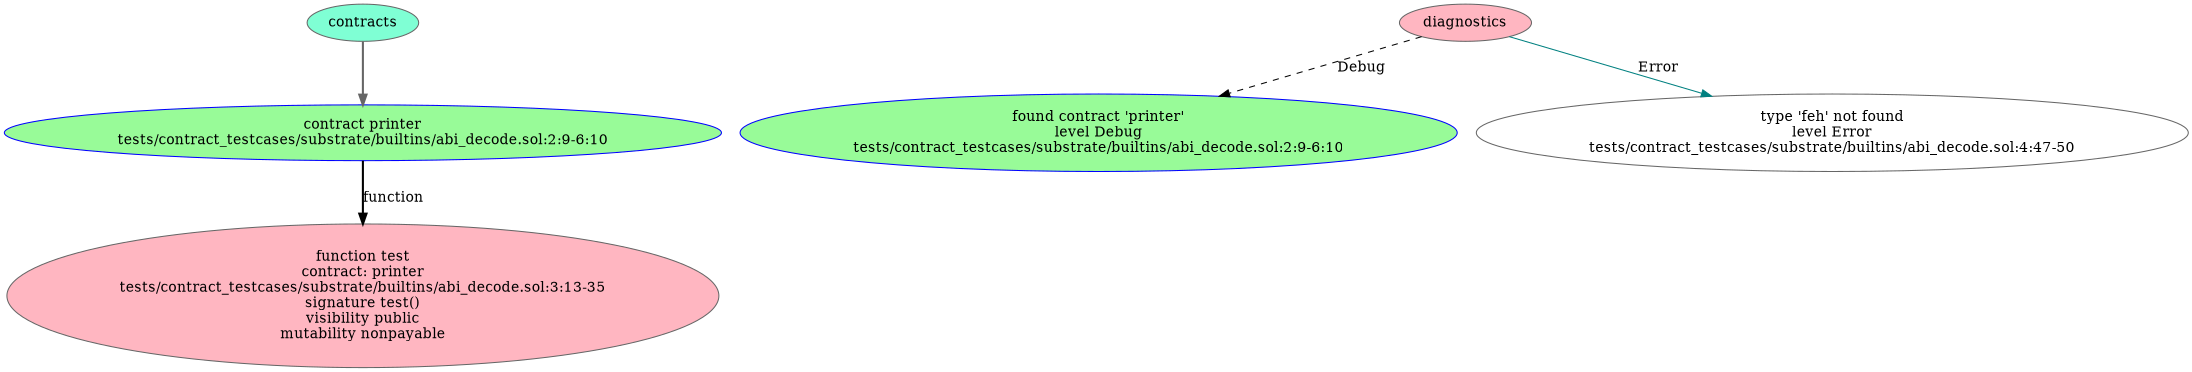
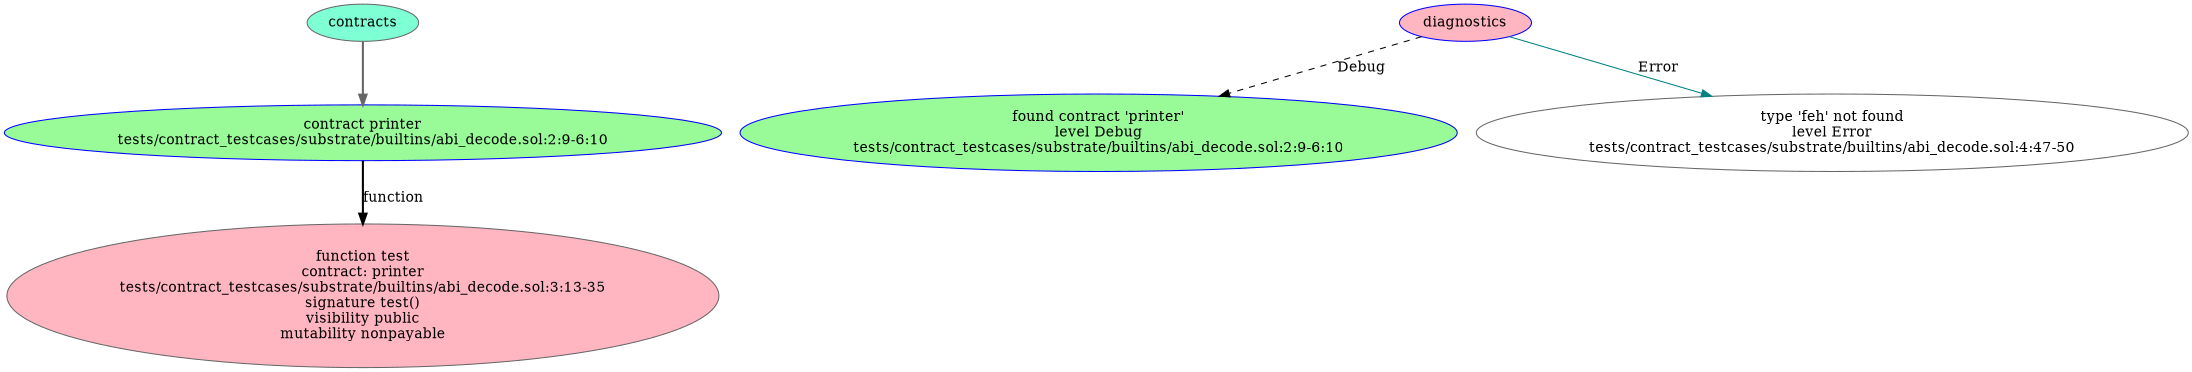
node "diagnostics": color gray40 -> blue
